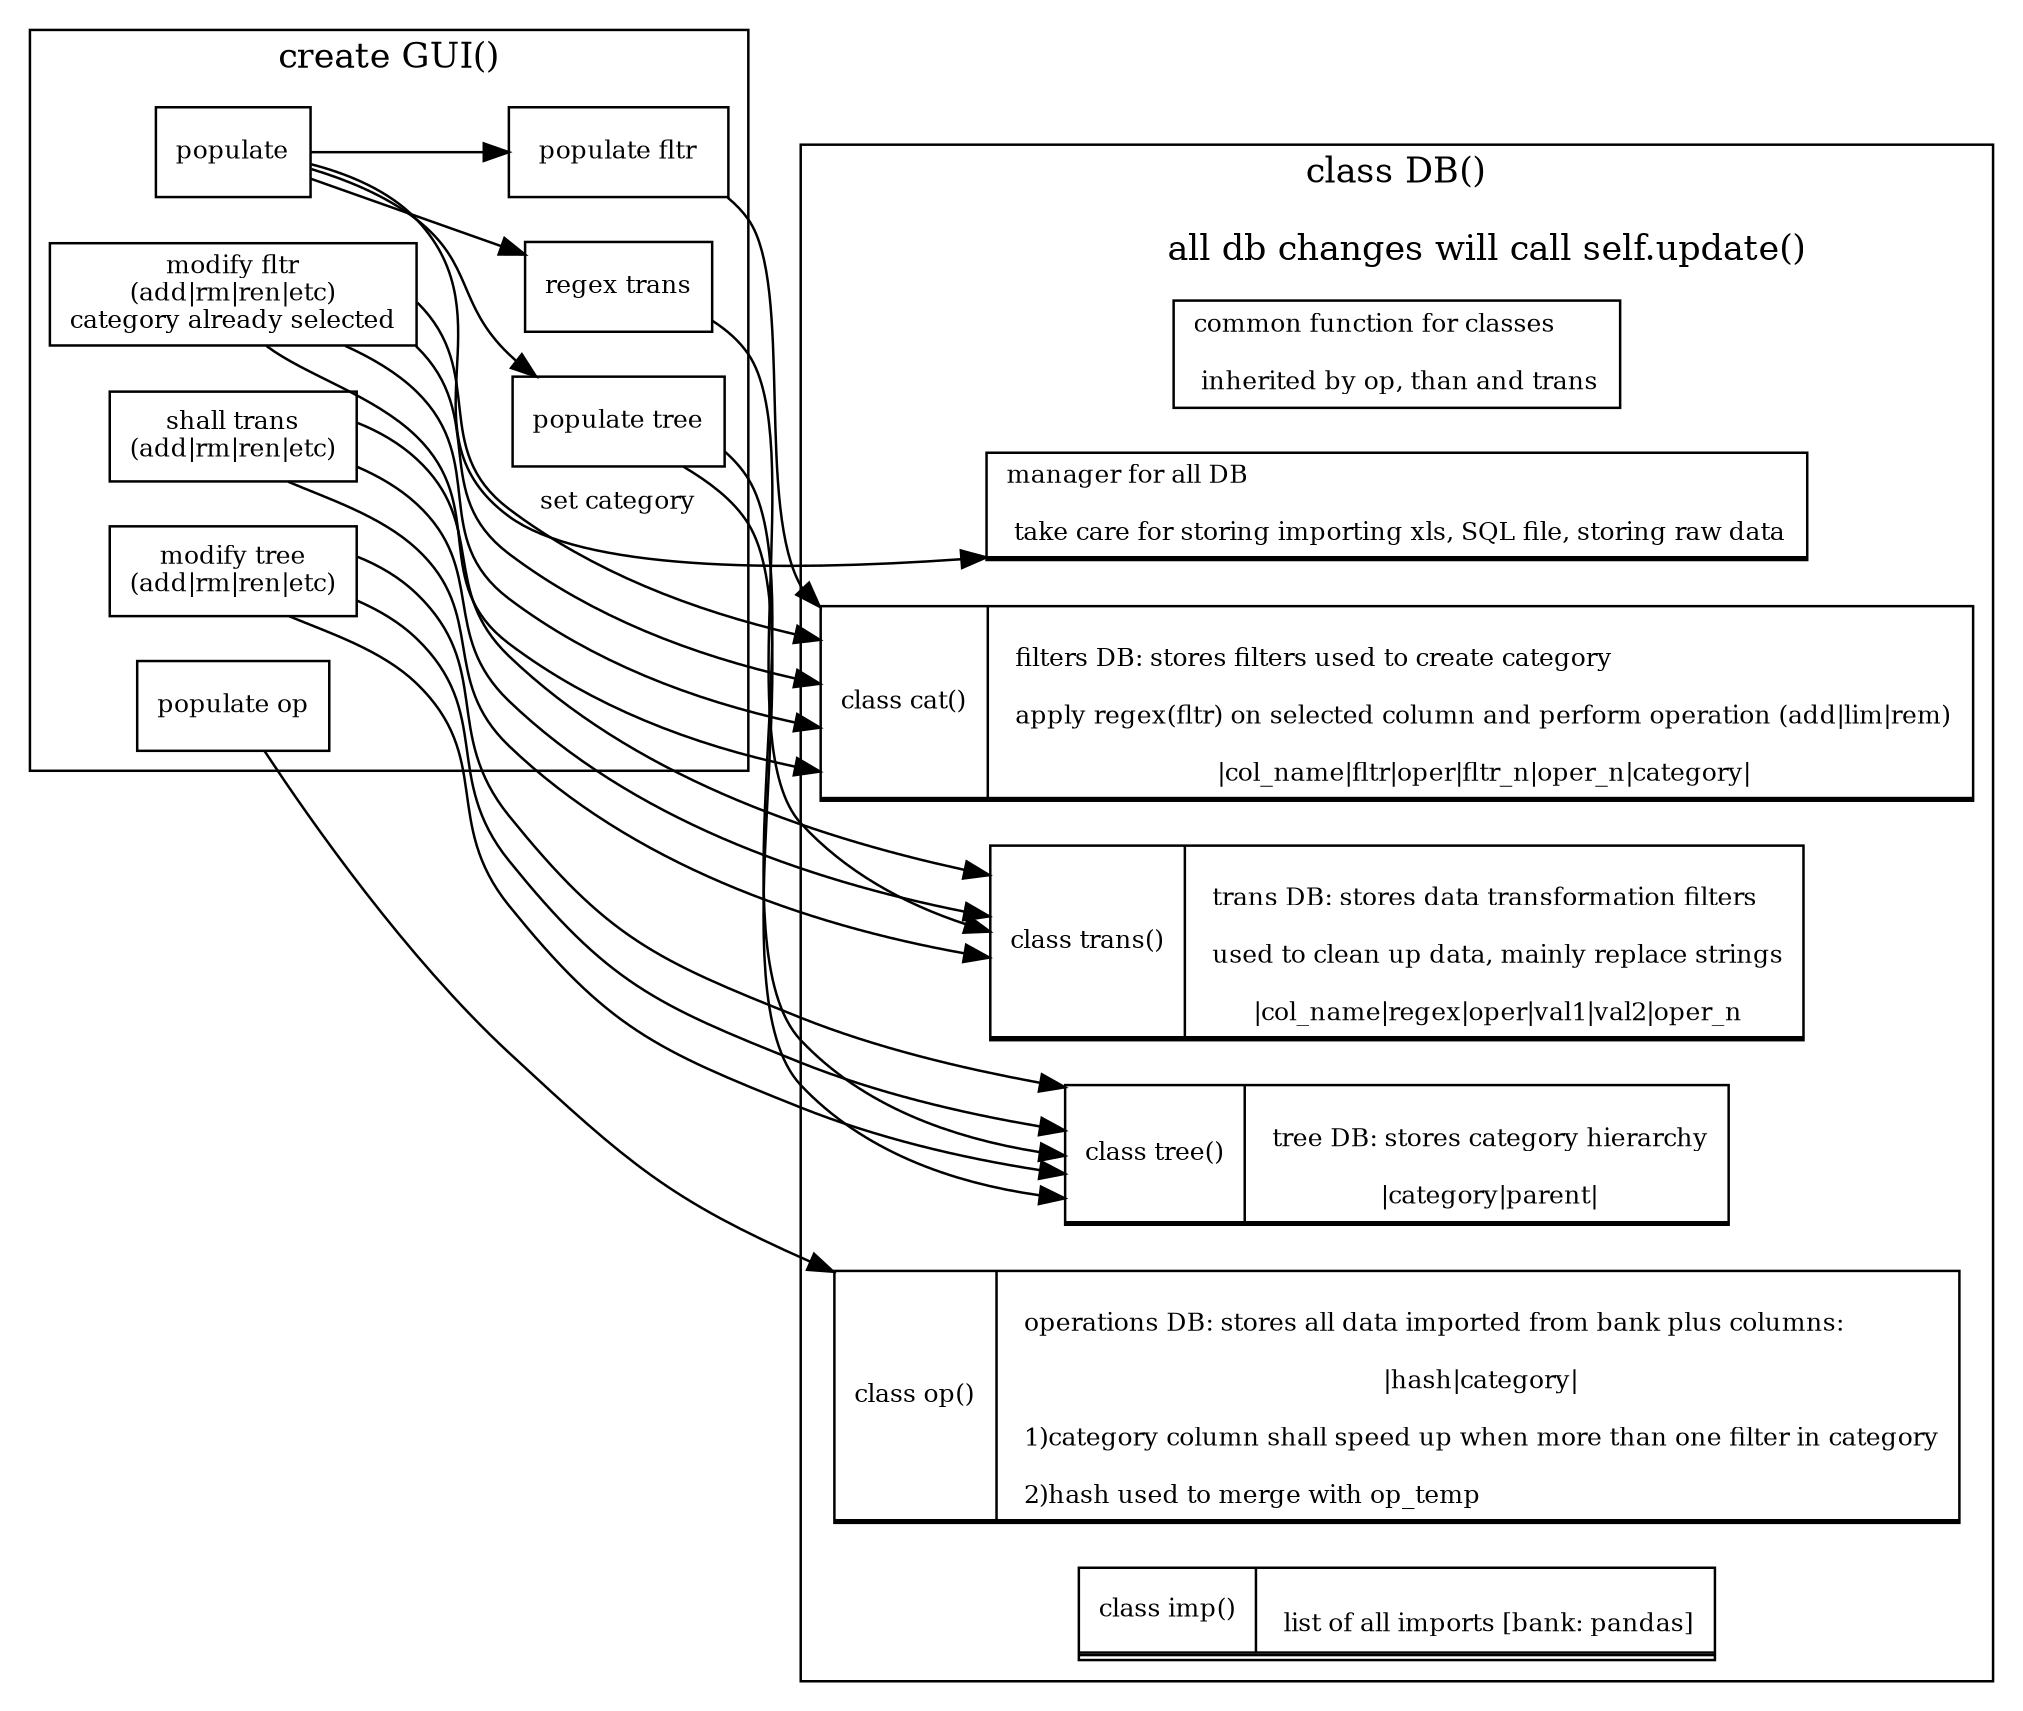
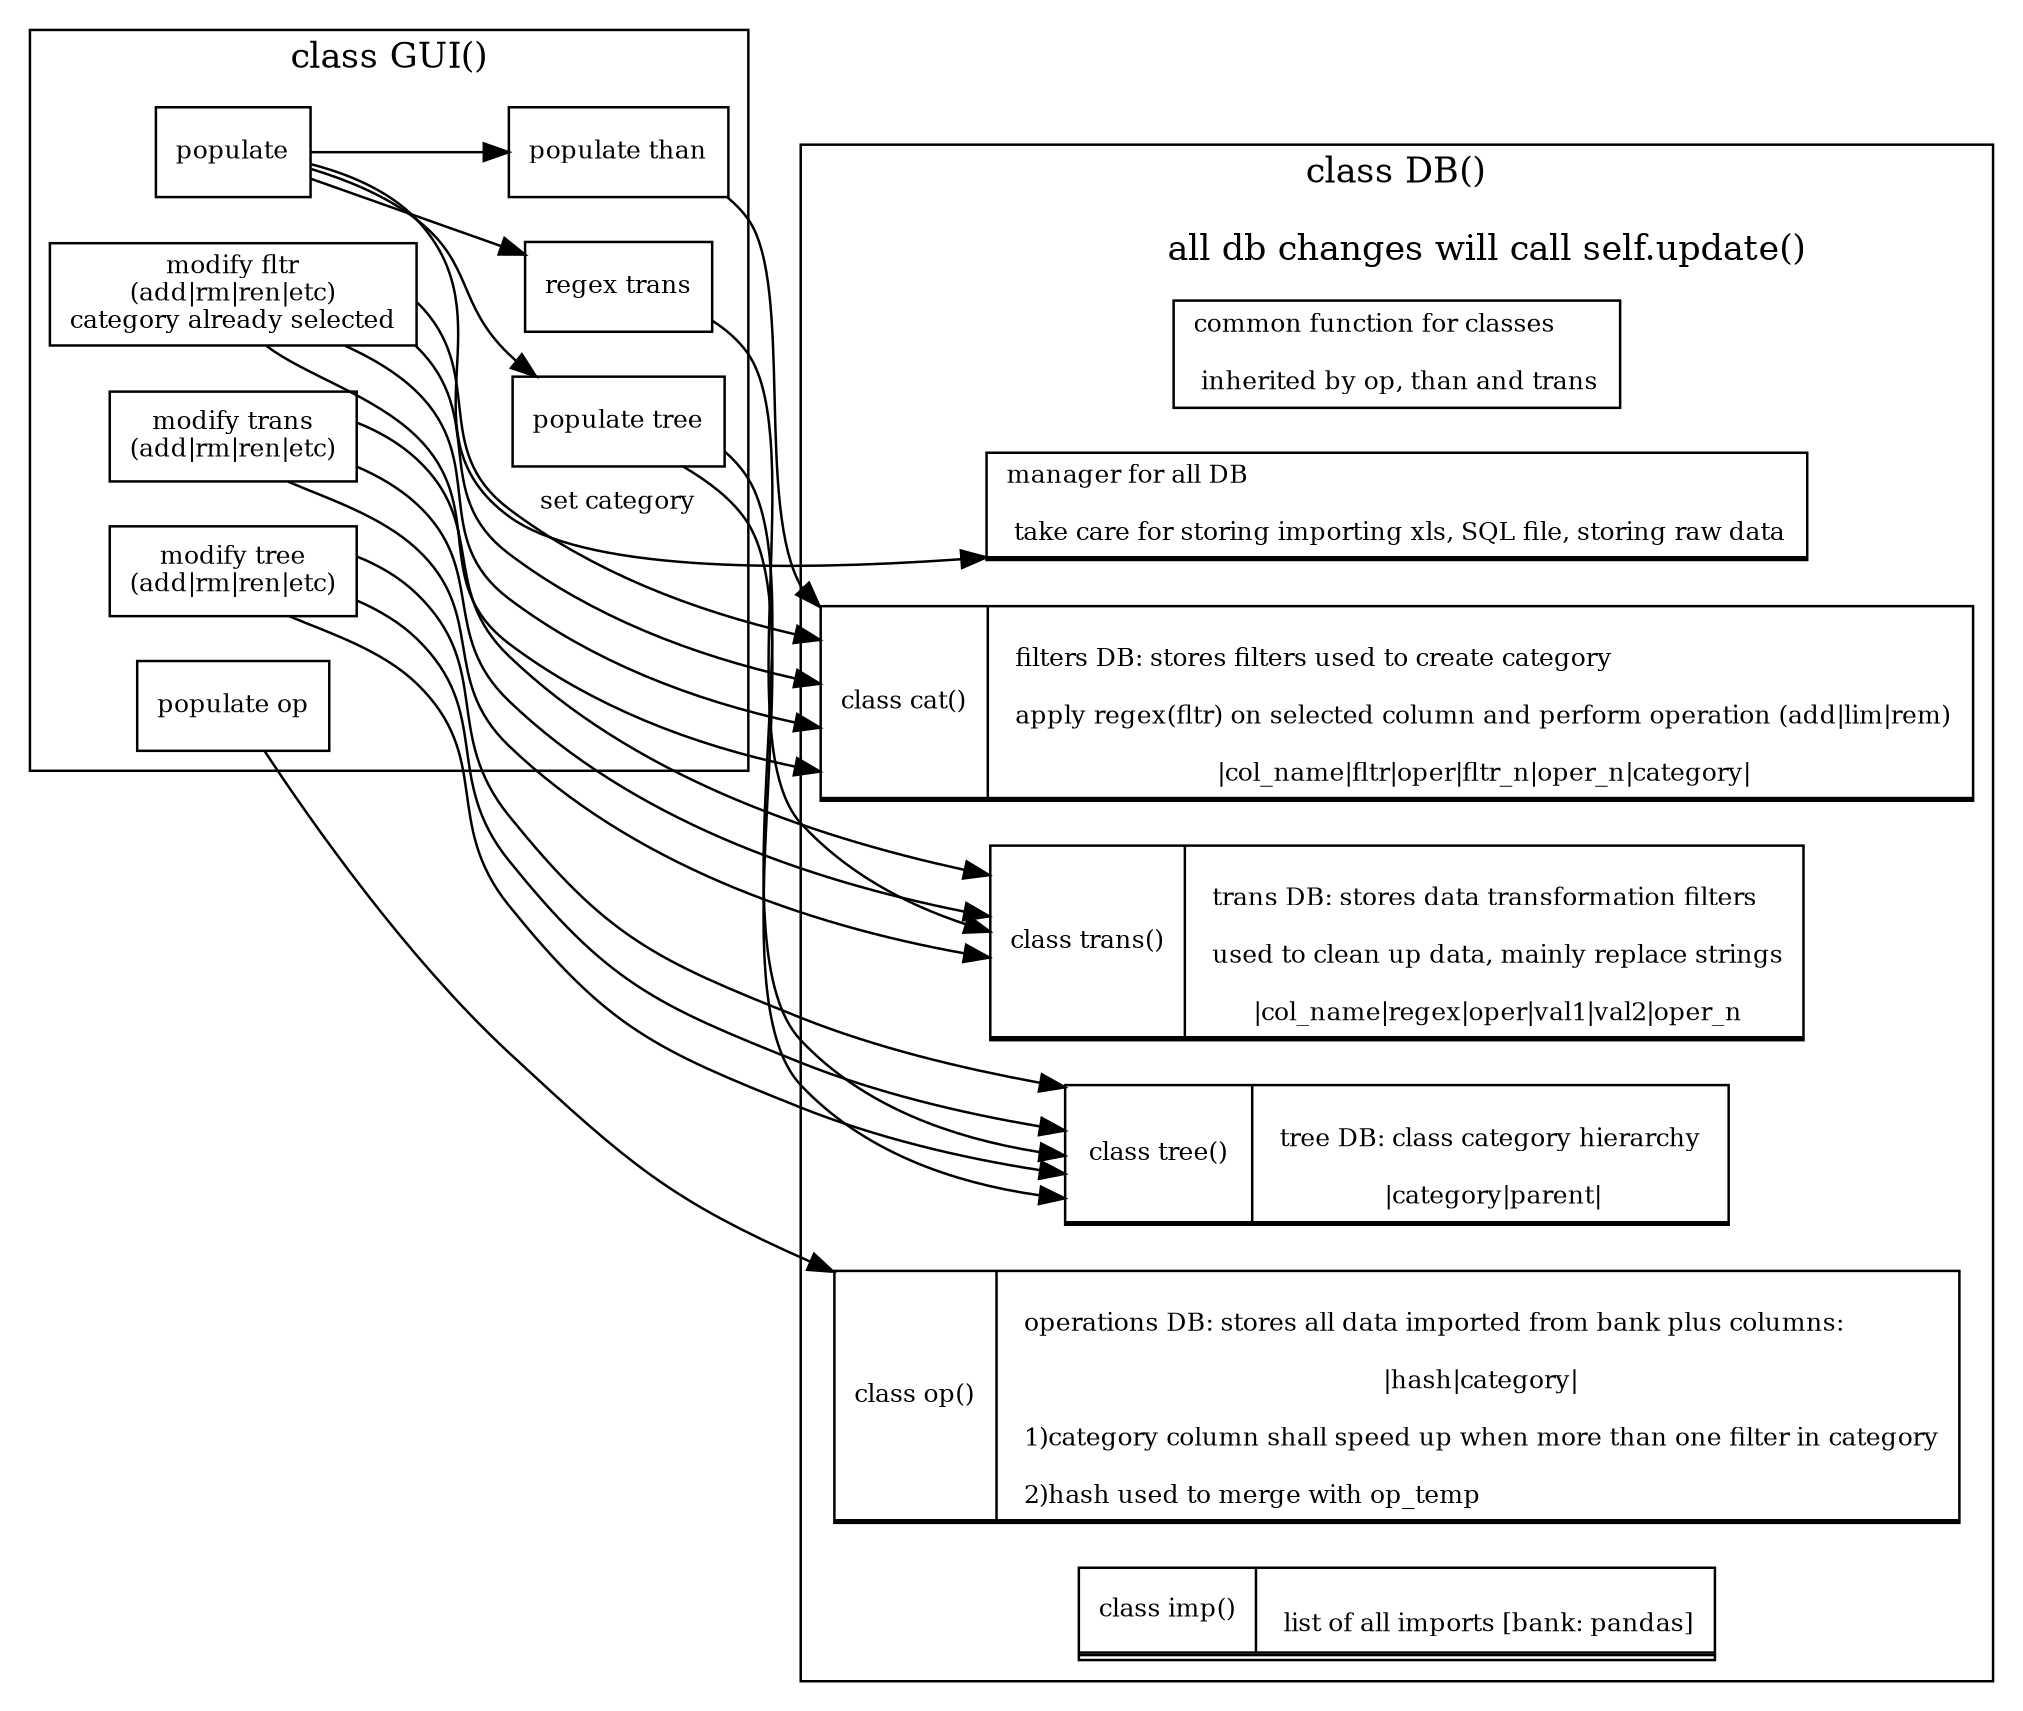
cluster "create GUI()": label "create GUI()" -> "class GUI()"
node "populate fltr": label "populate fltr" -> "populate than"
node "shall trans (add|rm|ren|etc)": label "shall trans (add|rm|ren|etc)" -> "modify trans (add|rm|ren|etc)"
node "class tree()": text "tree DB: stores category hierarchy" -> "tree DB: class category hierarchy"
